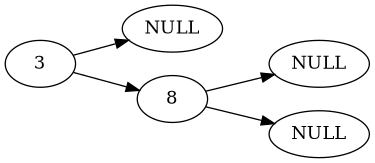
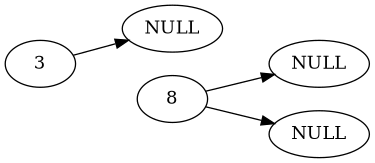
edge "3" -> "8": removed
